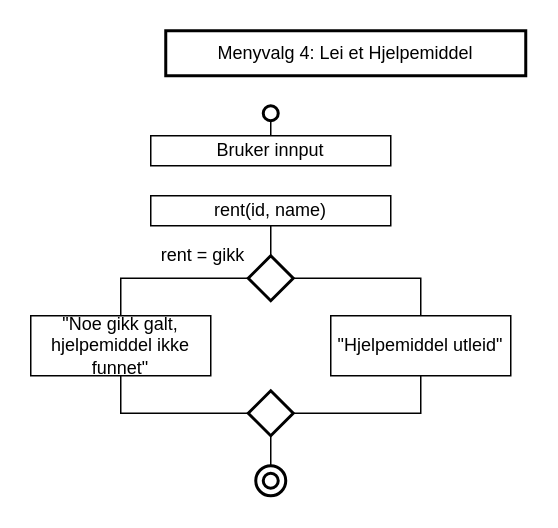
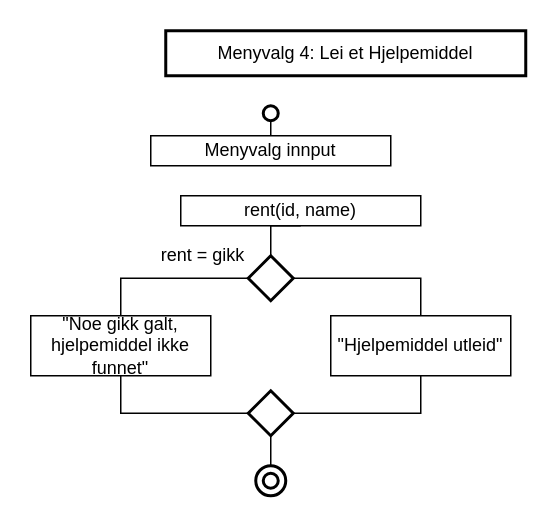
node "Bruker innput": label "Bruker innput" -> "Menyvalg innput"
node "rent(id, name)": moved (271, 211) -> (301, 211)
